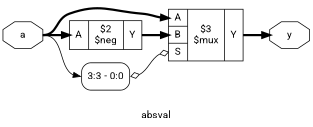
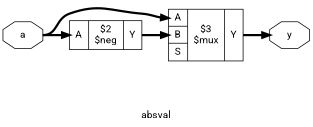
node "3:3 - 0:0": removed
